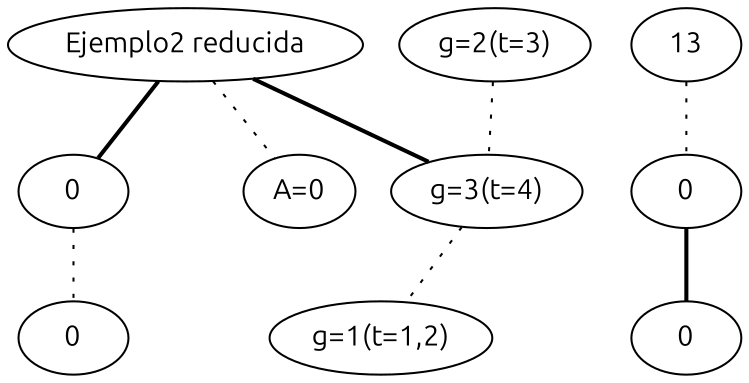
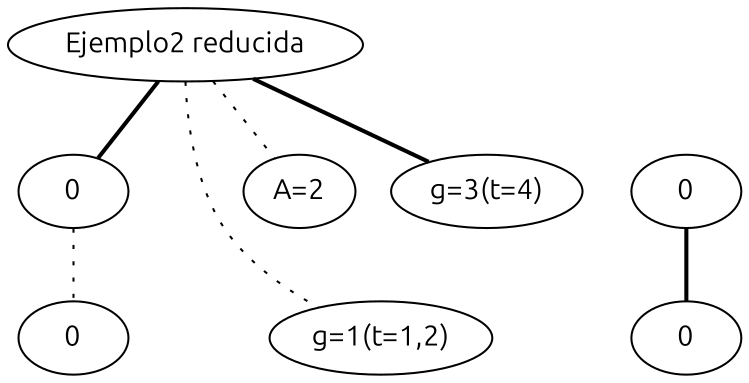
node "g=2(t=3)": removed
node "13": removed
node "A=0": label "A=0" -> "A=2"
edge "g=3(t=4)" -- "g=1(t=1,2)": now "Ejemplo2 reducida" -- "g=1(t=1,2)"
